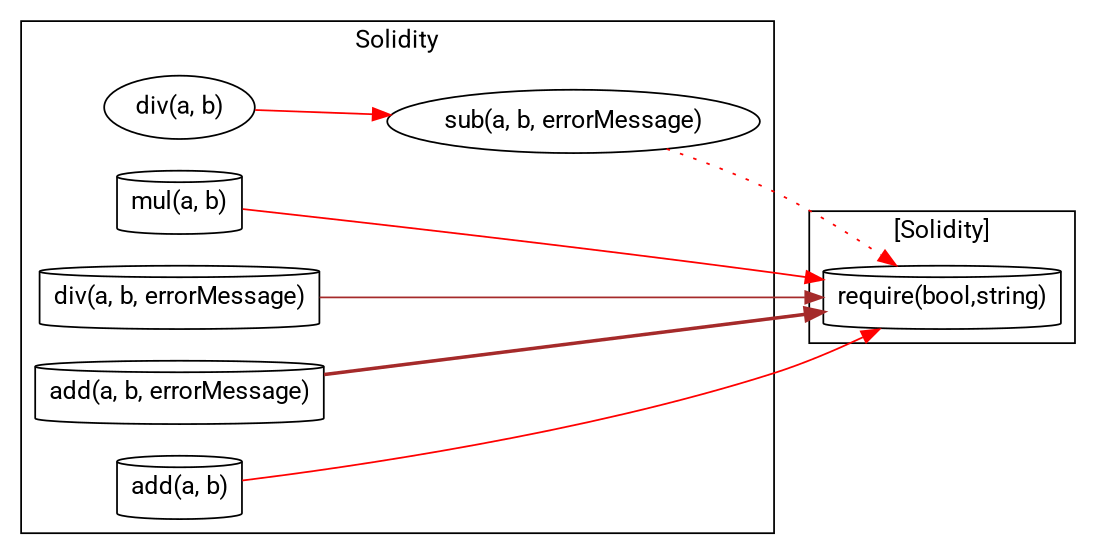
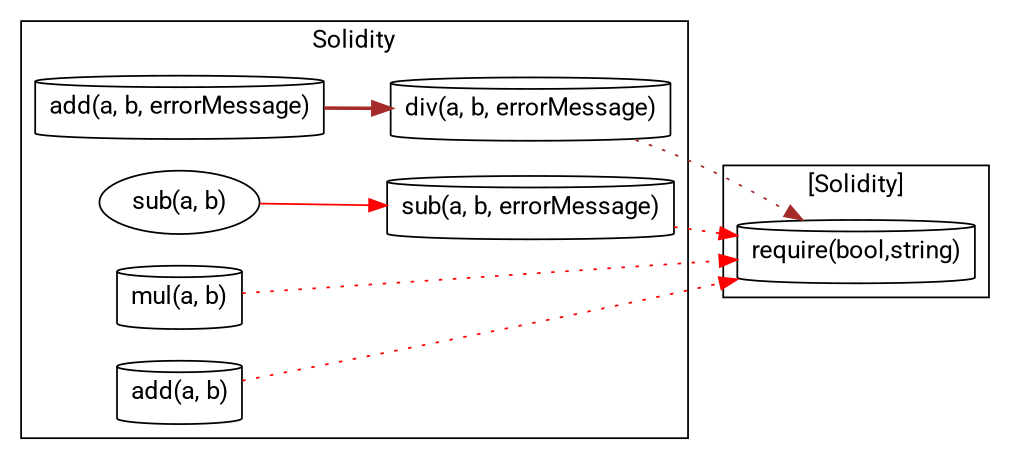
node "div(a, b)": label "div(a, b)" -> "sub(a, b)"
node "sub(a, b, errorMessage)": shape ellipse -> cylinder
edge "mul(a, b)" -> "require(bool,string)": style solid -> dotted
edge "div(a, b, errorMessage)" -> "require(bool,string)": style solid -> dotted
edge "add(a, b, errorMessage)" -> "require(bool,string)": now "add(a, b, errorMessage)" -> "div(a, b, errorMessage)"
edge "add(a, b)" -> "require(bool,string)": style solid -> dotted
